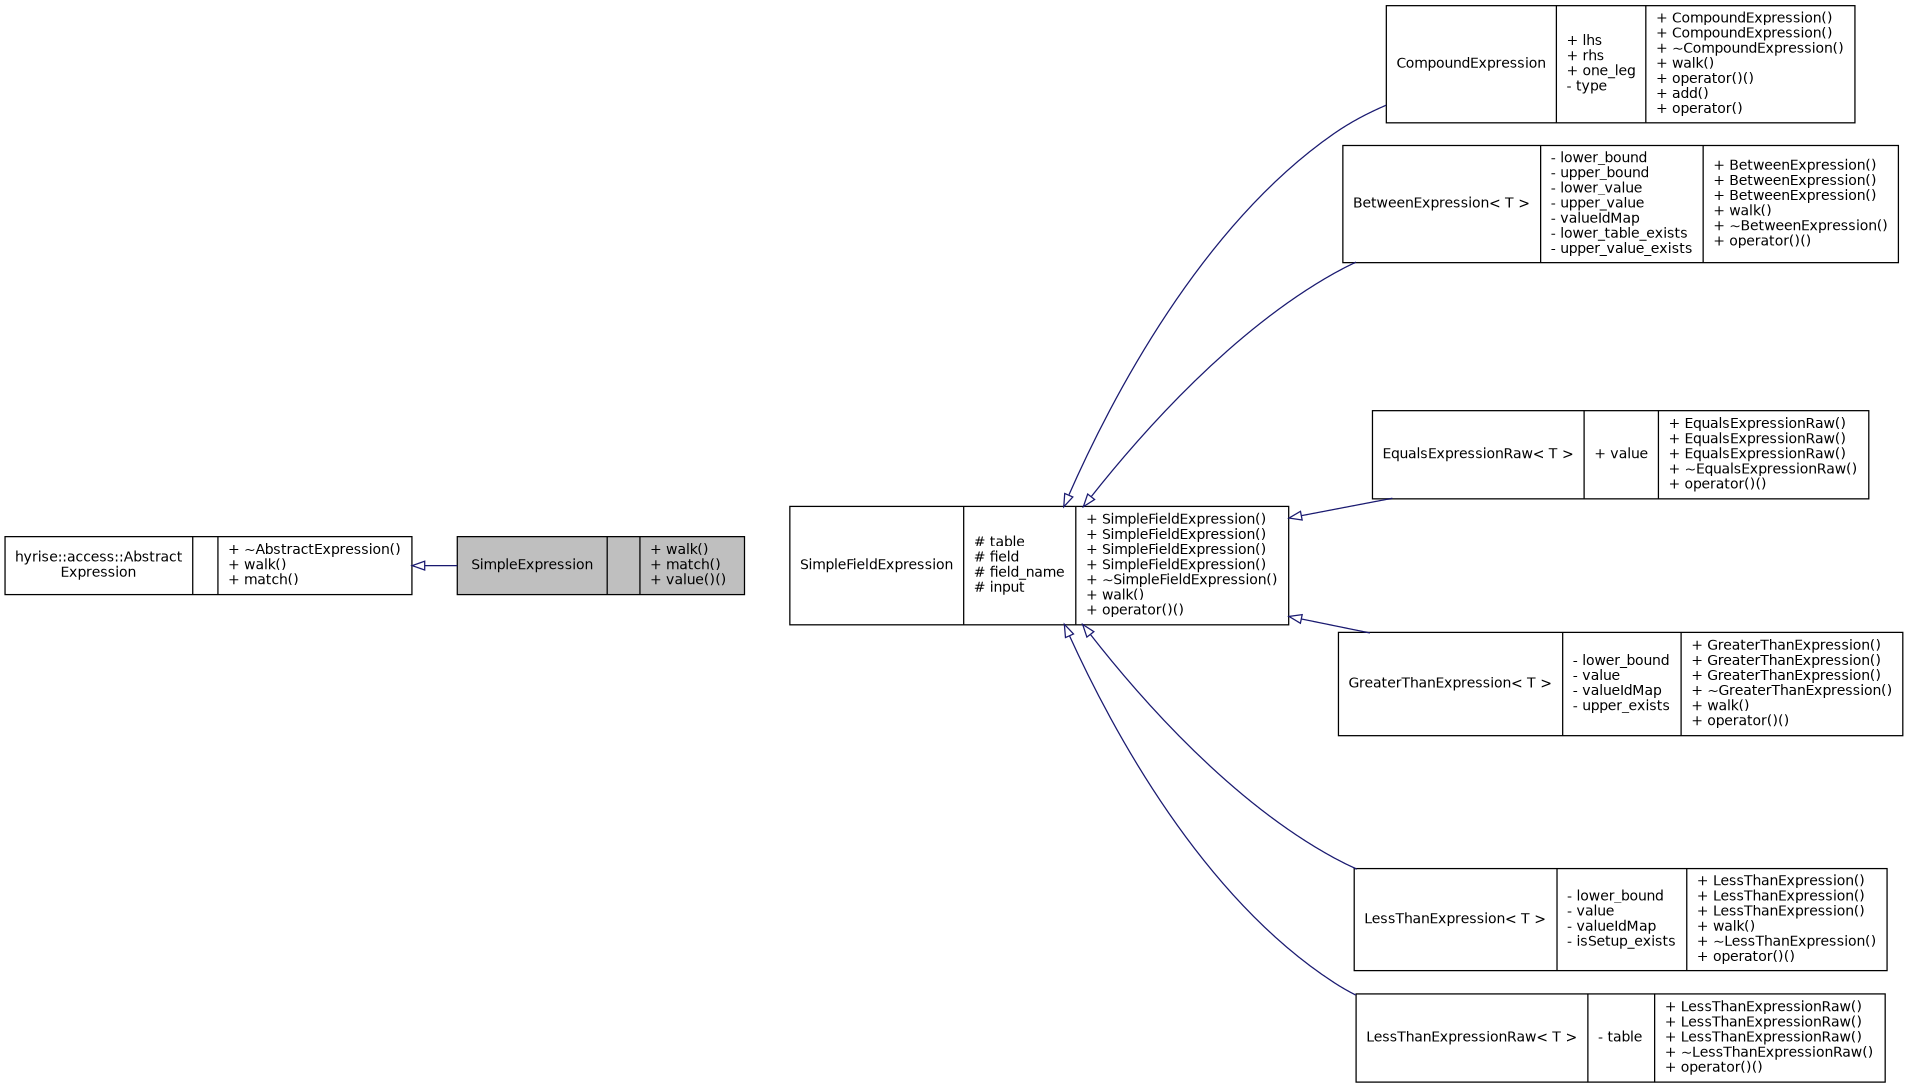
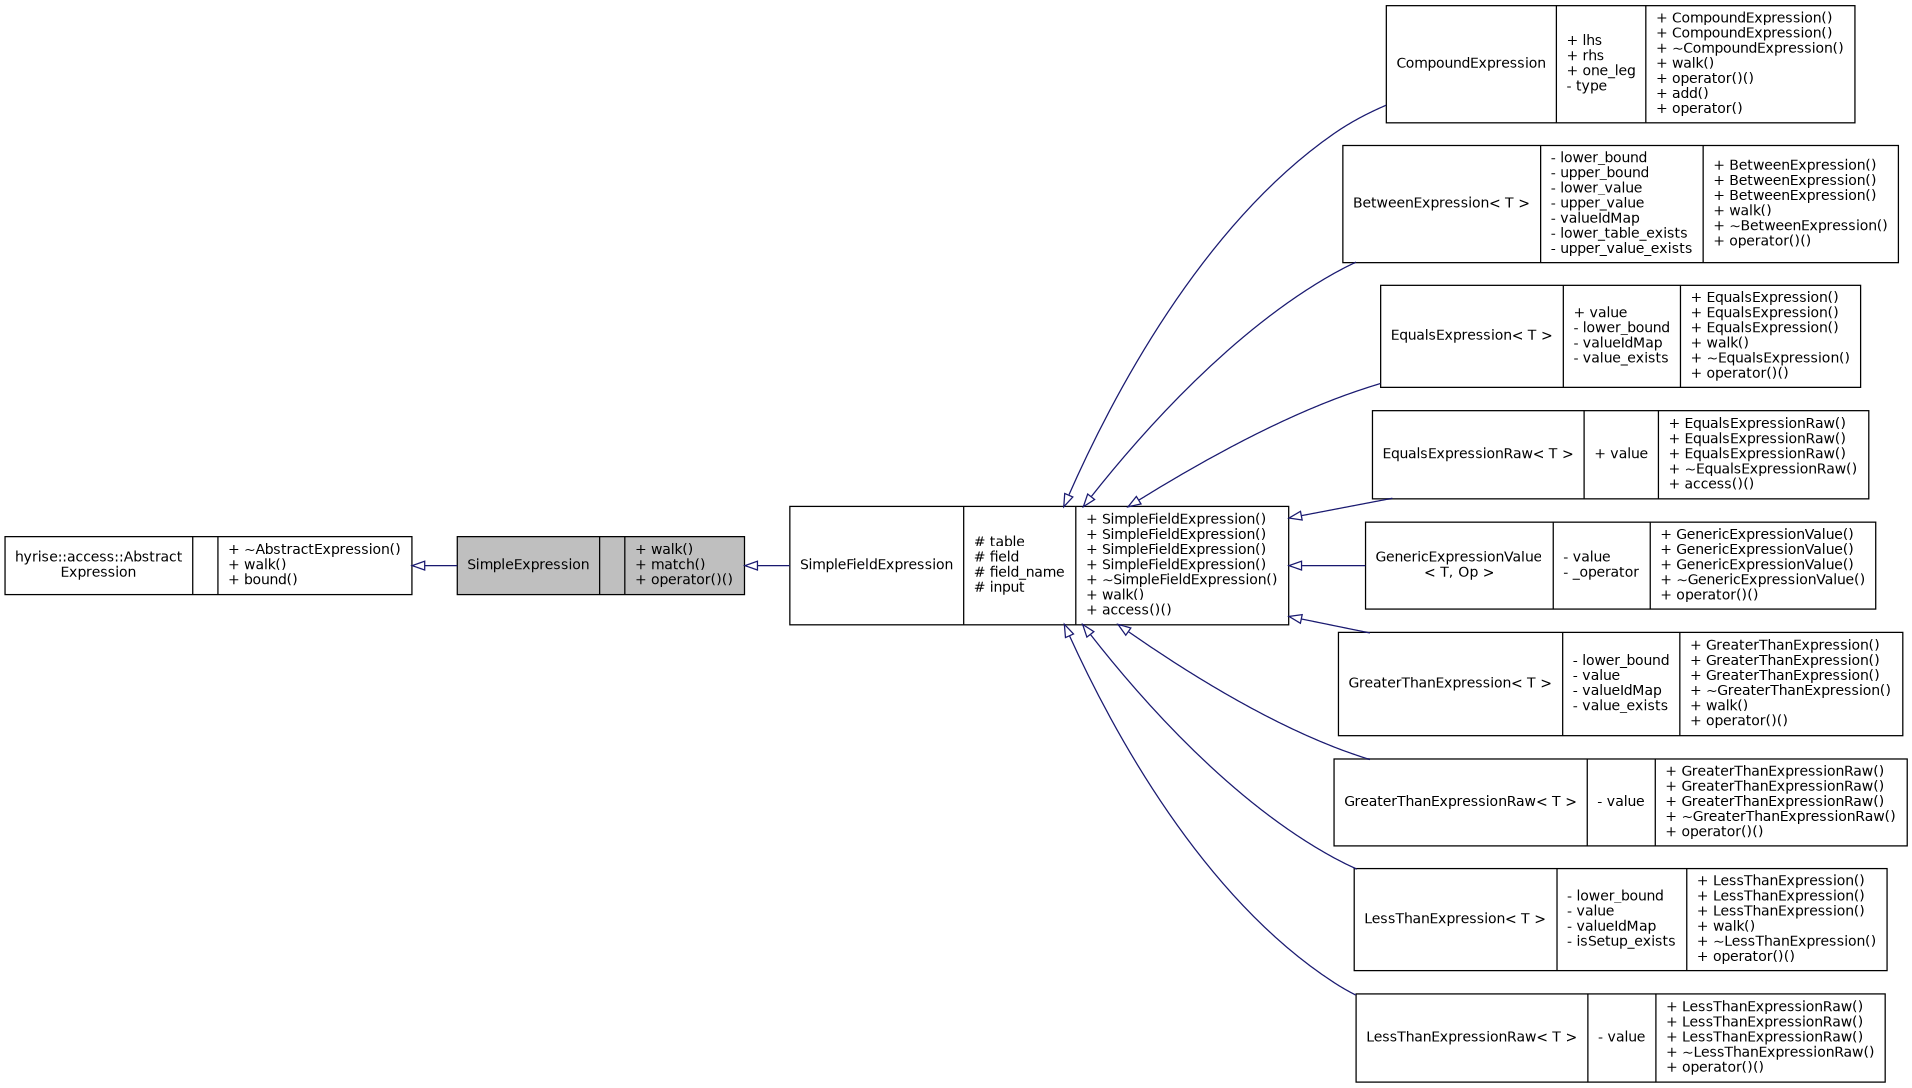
node "EqualsExpression< T >": added
node "EqualsExpressionRaw< T >": text "+ operator()()" -> "+ access()()"
edge "SimpleFieldExpression" -> "SimpleExpression": added
node "GenericExpressionValue": added
node "hyrise::access::Abstract": text "+ match()" -> "+ bound()"
node "SimpleExpression": text "+ value()()" -> "+ operator()()"
node "SimpleFieldExpression": text "+ operator()()" -> "+ access()()"
node "GreaterThanExpression< T >": text "- upper_exists" -> "- value_exists"
node "GreaterThanExpressionRaw< T >": added
node "LessThanExpressionRaw< T >": text "- table" -> "- value"
